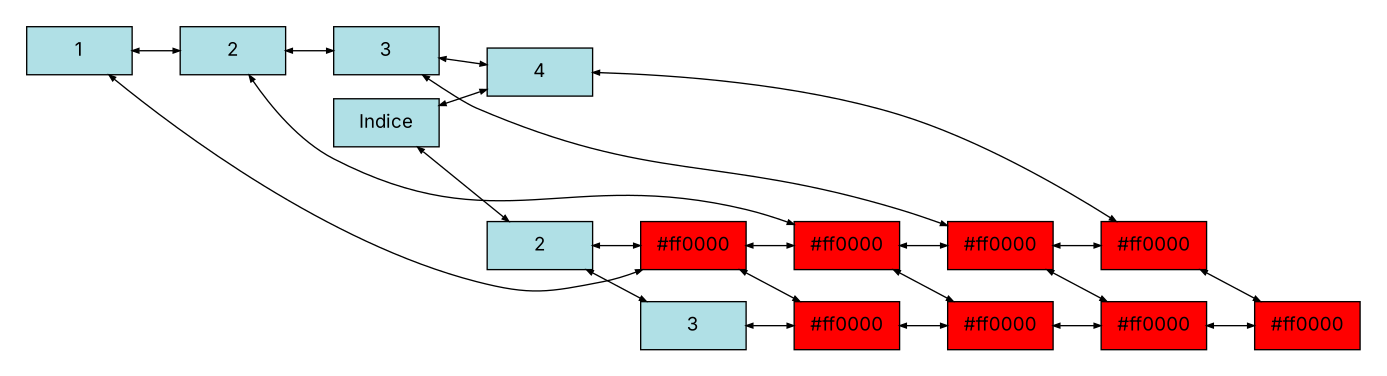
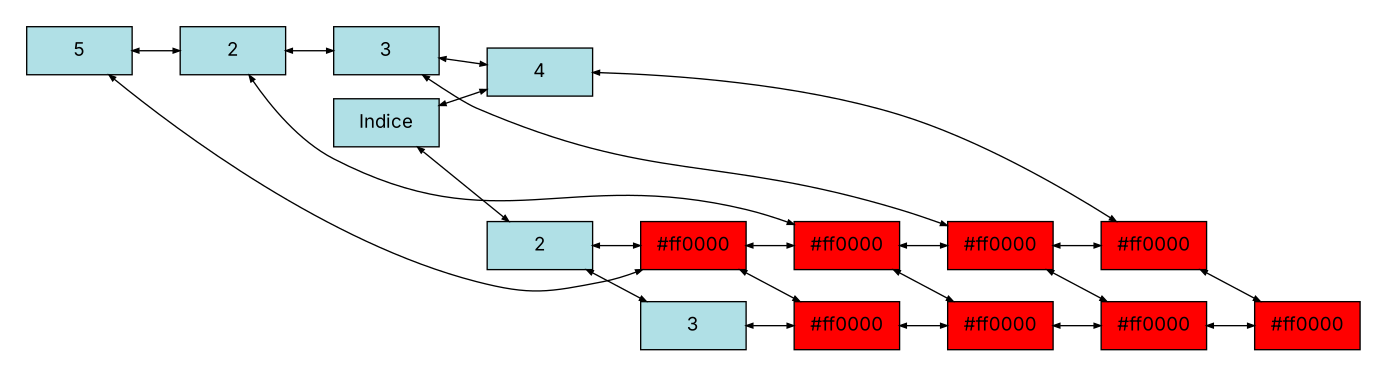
node "1": label "1" -> "5"
